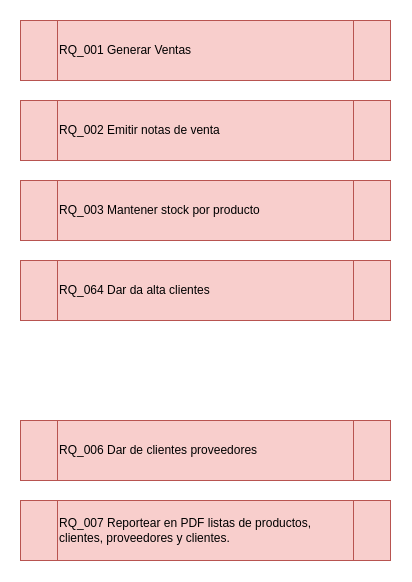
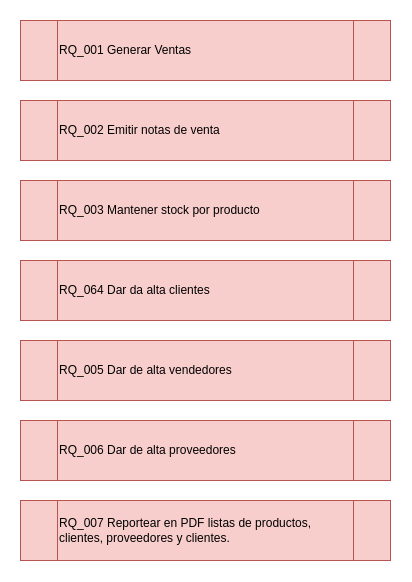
node "RQ_005 Dar de alta vendedores": added
node "RQ_006 Dar de clientes proveedores": label "RQ_006 Dar de clientes proveedores" -> "RQ_006 Dar de alta proveedores"
